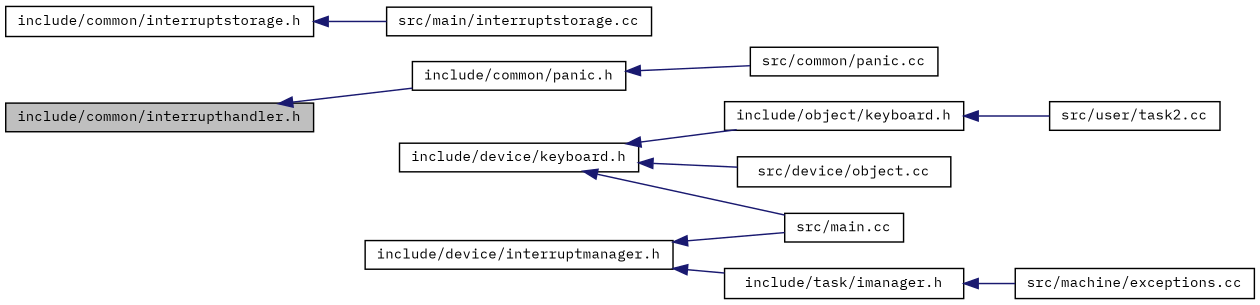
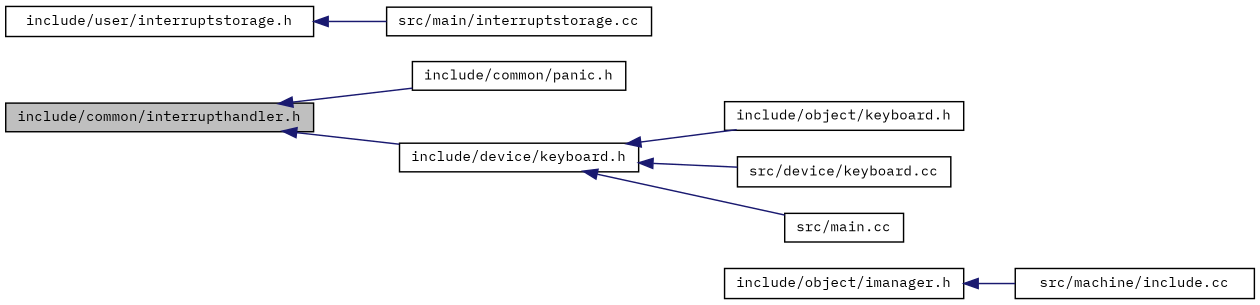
node "include/common/interruptstorage.h": label "include/common/interruptstorage.h" -> "include/user/interruptstorage.h"
node "src/common/panic.cc": removed
node "src/user/task2.cc": removed
edge "include/device/keyboard.h" -> "include/common/interrupthandler.h": added
node "src/device/object.cc": label "src/device/object.cc" -> "src/device/keyboard.cc"
node "include/device/interruptmanager.h": removed
node "include/task/imanager.h": label "include/task/imanager.h" -> "include/object/imanager.h"
node "src/machine/exceptions.cc": label "src/machine/exceptions.cc" -> "src/machine/include.cc"
